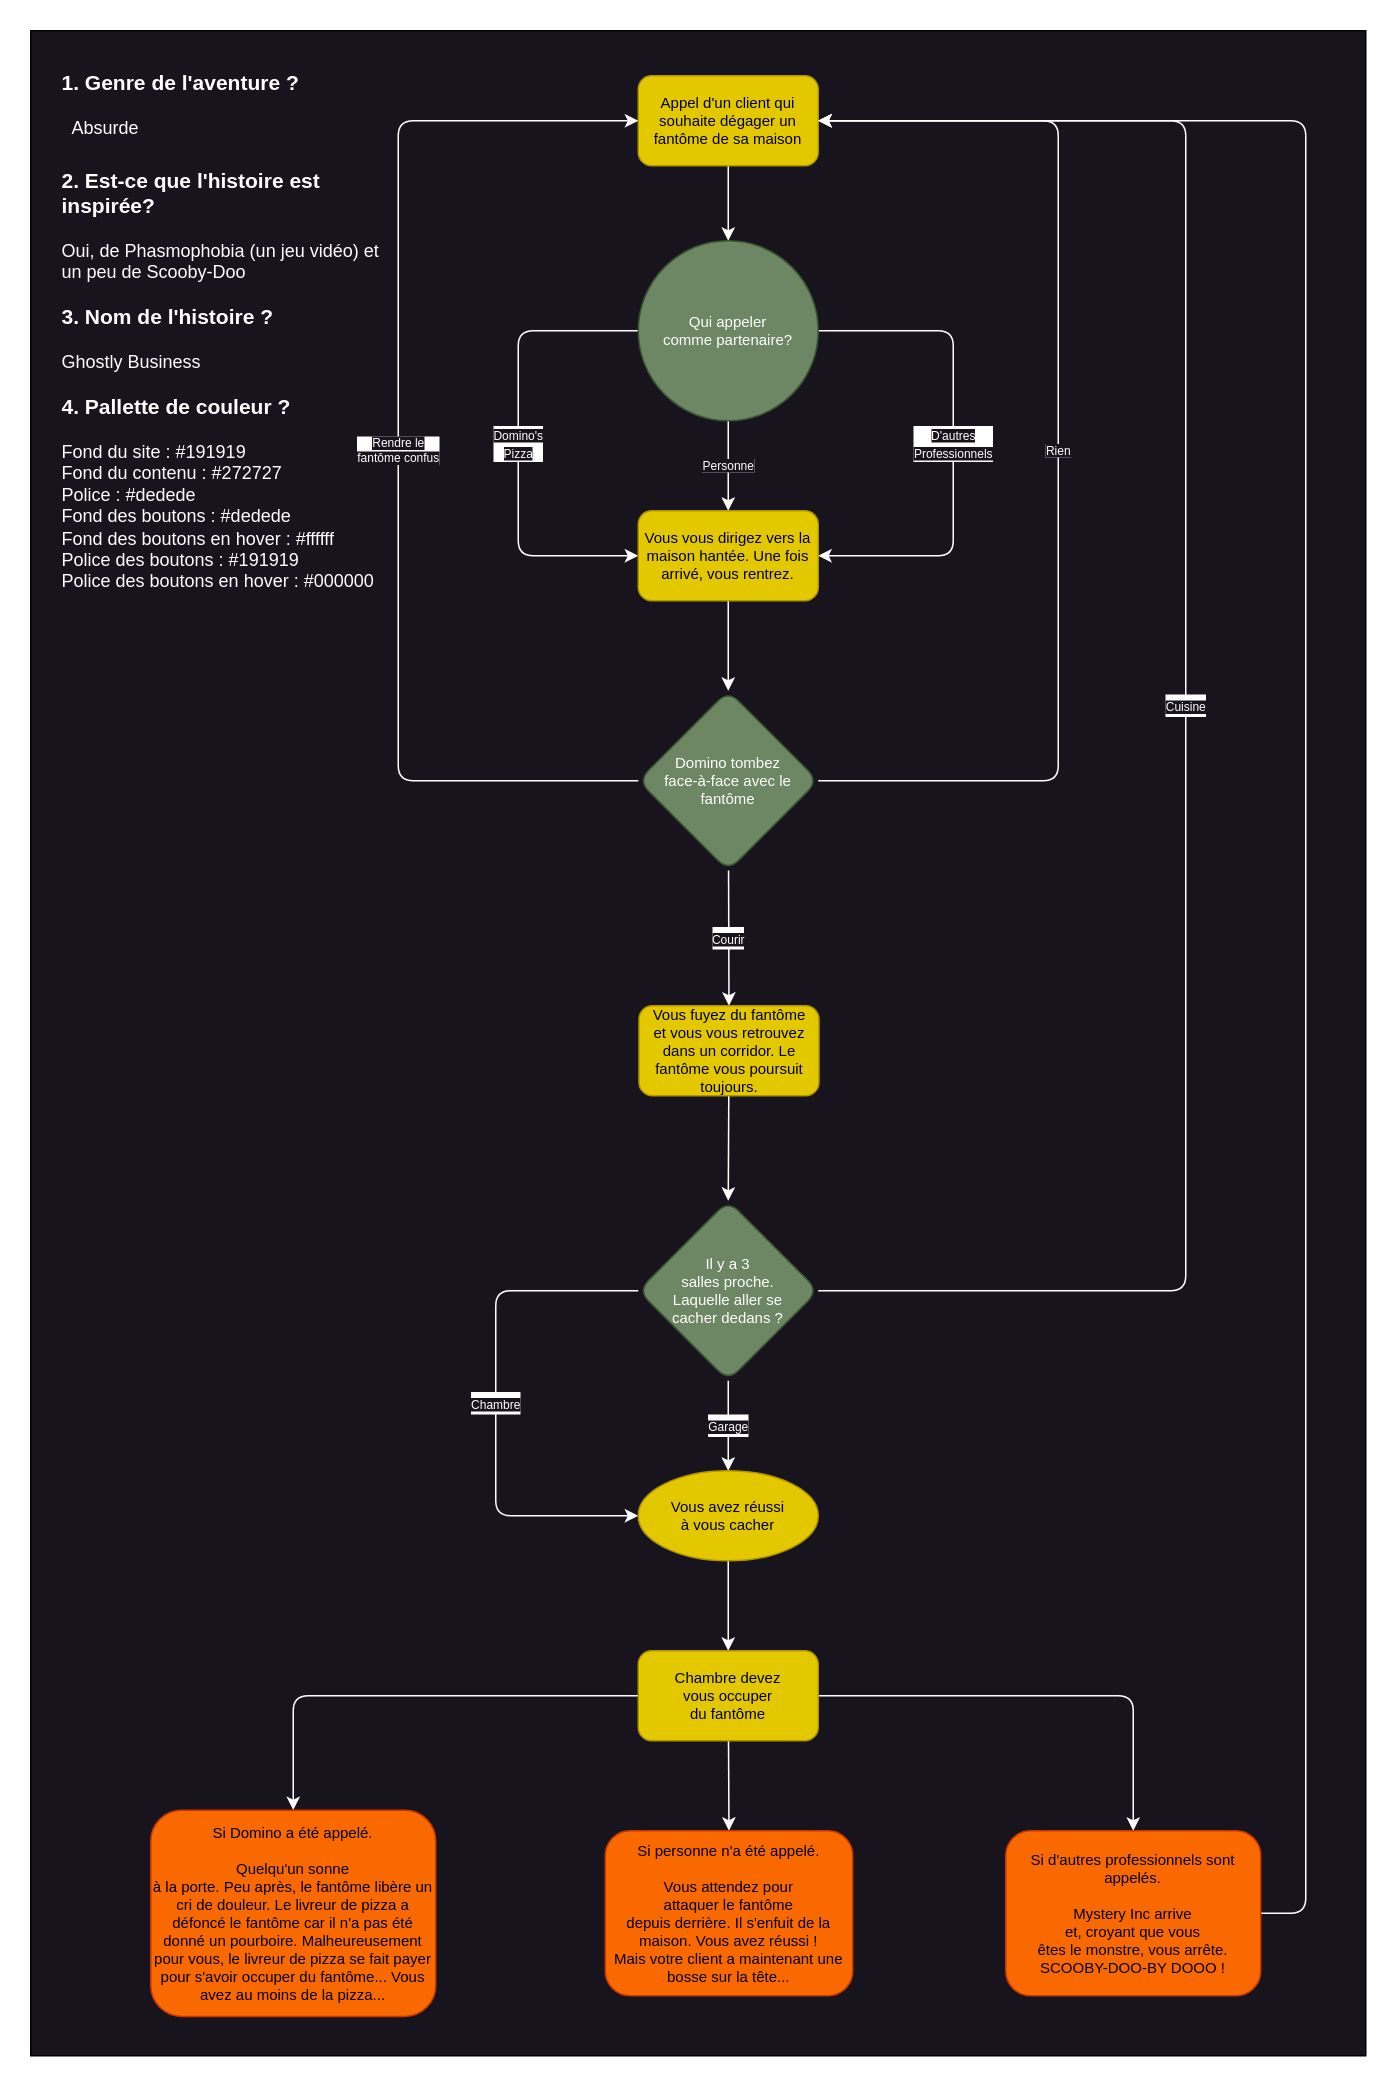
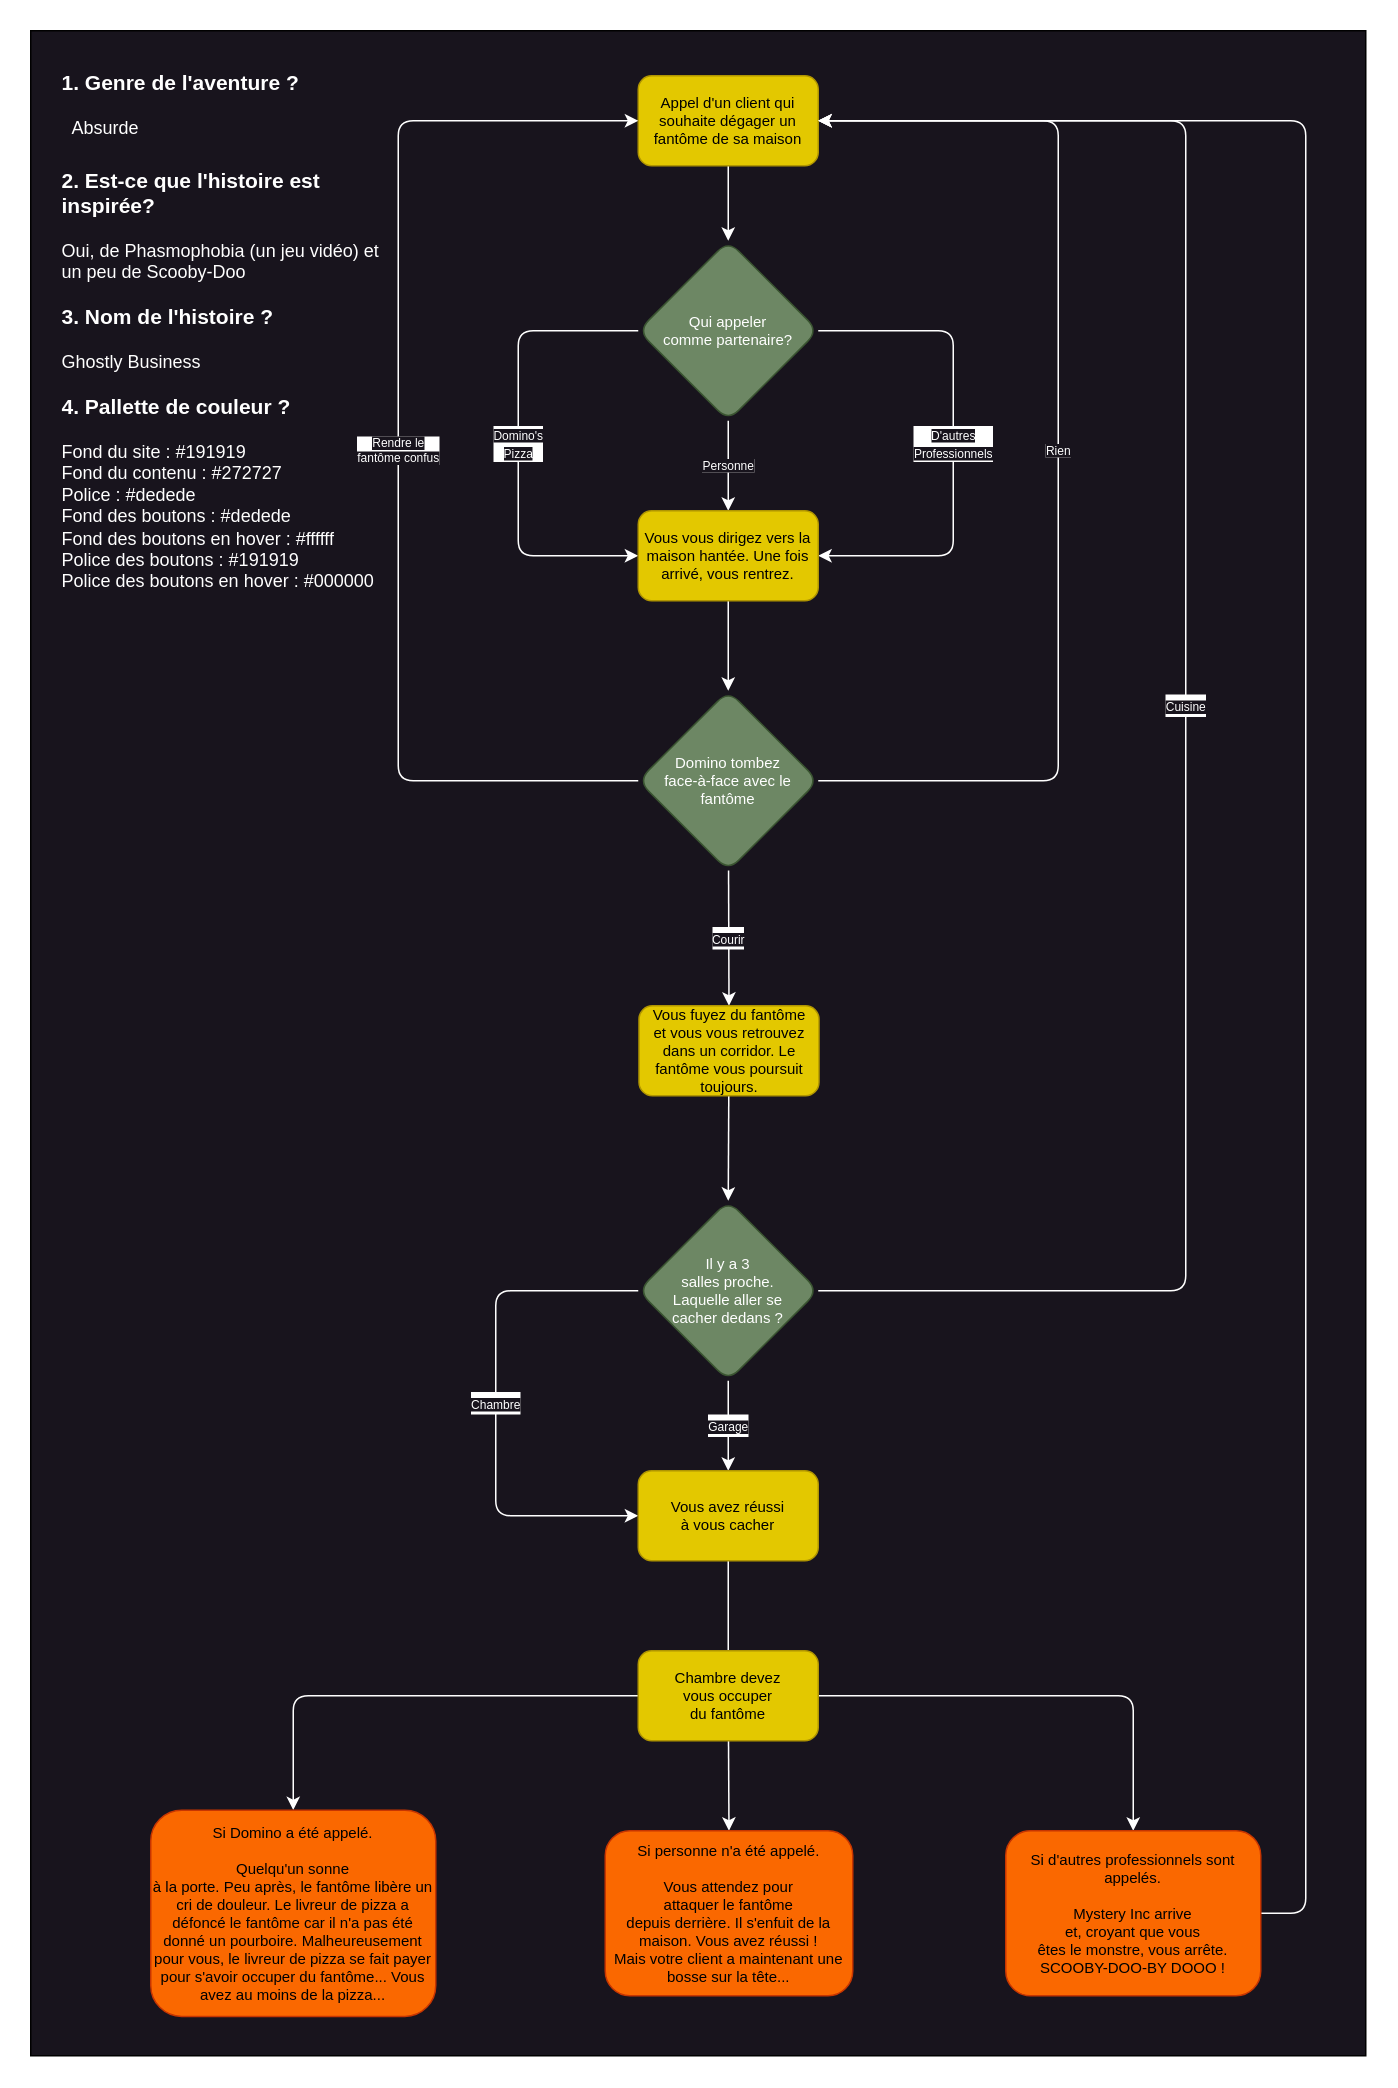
node "Qui appeler comme partenaire?": shape ellipse -> diamond
node "Vous avez réussi à vous cacher": shape ellipse -> rounded rectangle
edge "Vous avez réussi à vous cacher" -> "Chambre devez vous occuper du fantôme": arrowhead classic -> none
